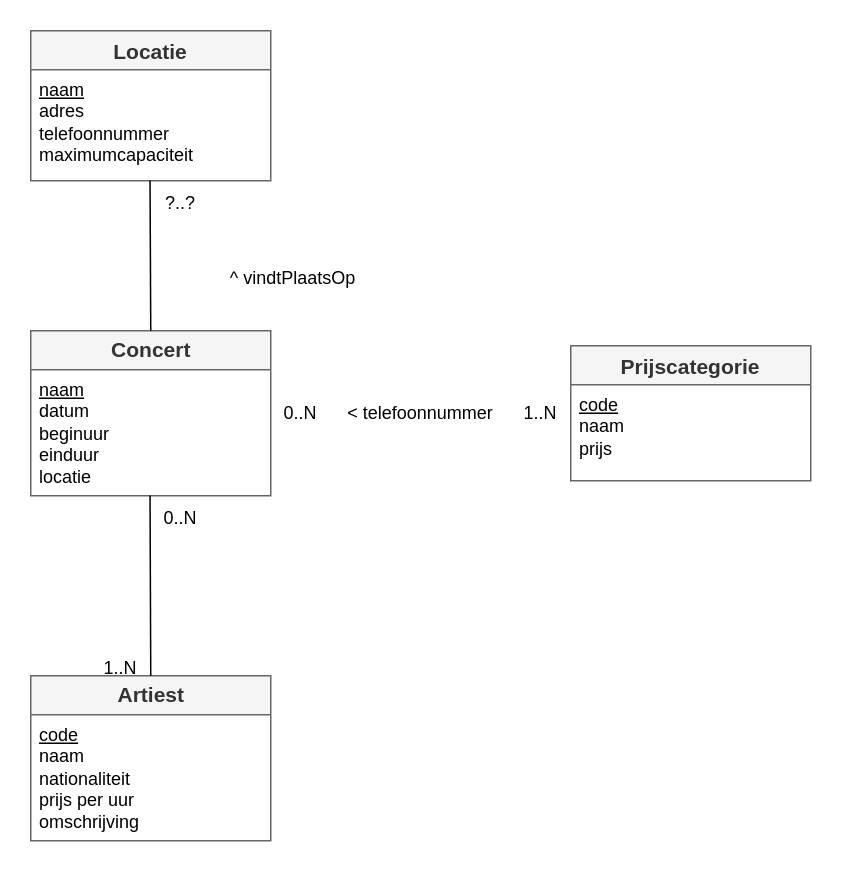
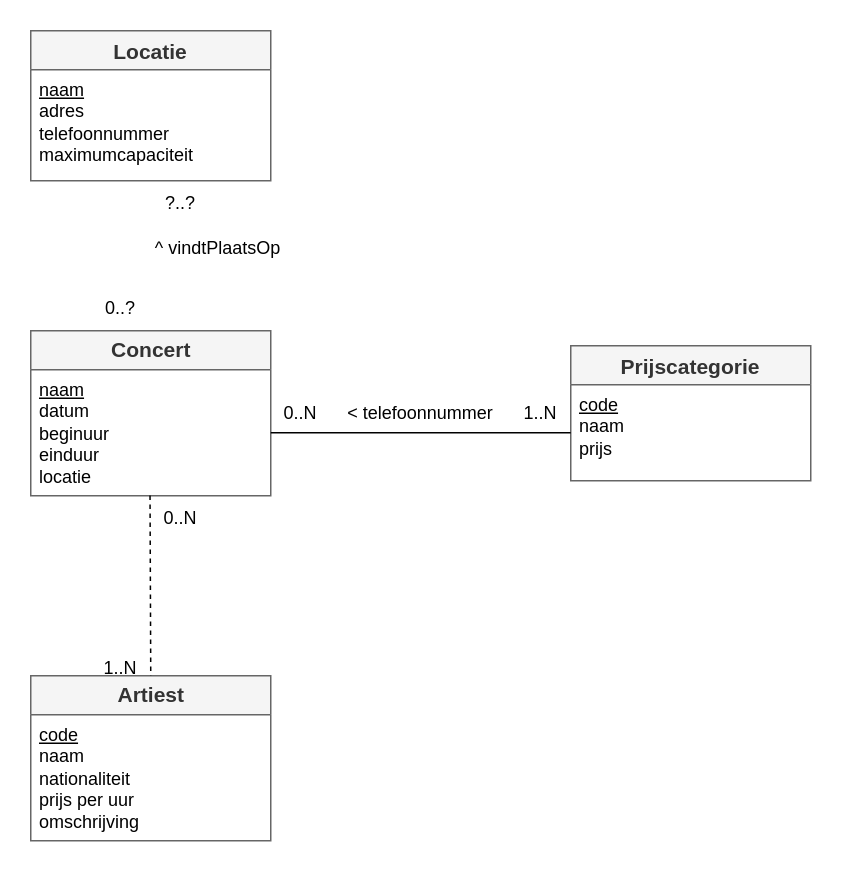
edge "naam adres telefoonnummer maximumcapaciteit" -- "Concert": removed
node "^ vindtPlaatsOp": moved (293, 278) -> (218, 248)
node "0..?": added
edge "naam datum beginuur einduur locatie" -- "code naam prijs": added
edge "naam datum beginuur einduur locatie" -- "Artiest": style solid -> dashed
